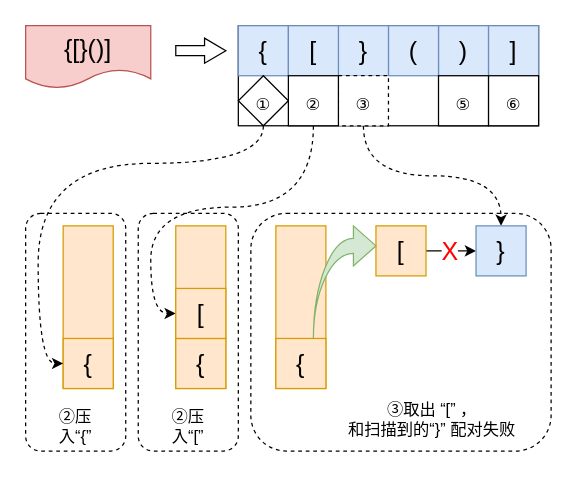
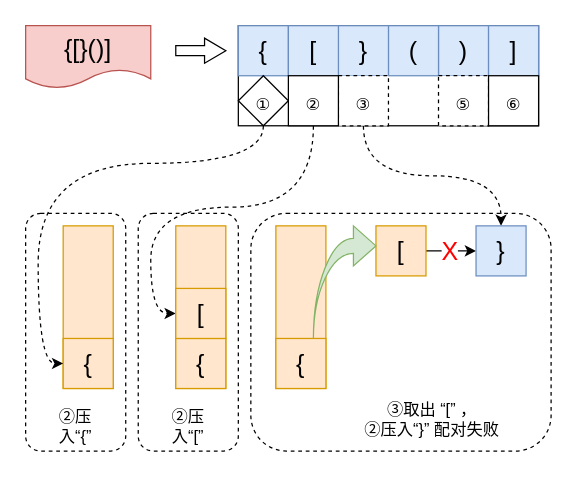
node "⑤": style solid -> dashed
node "③取出 “[” ， 和扫描到的“}” 配对失败": label "③取出 “[” ， 和扫描到的“}” 配对失败" -> "③取出 “[” ， ②压入“}” 配对失败"
